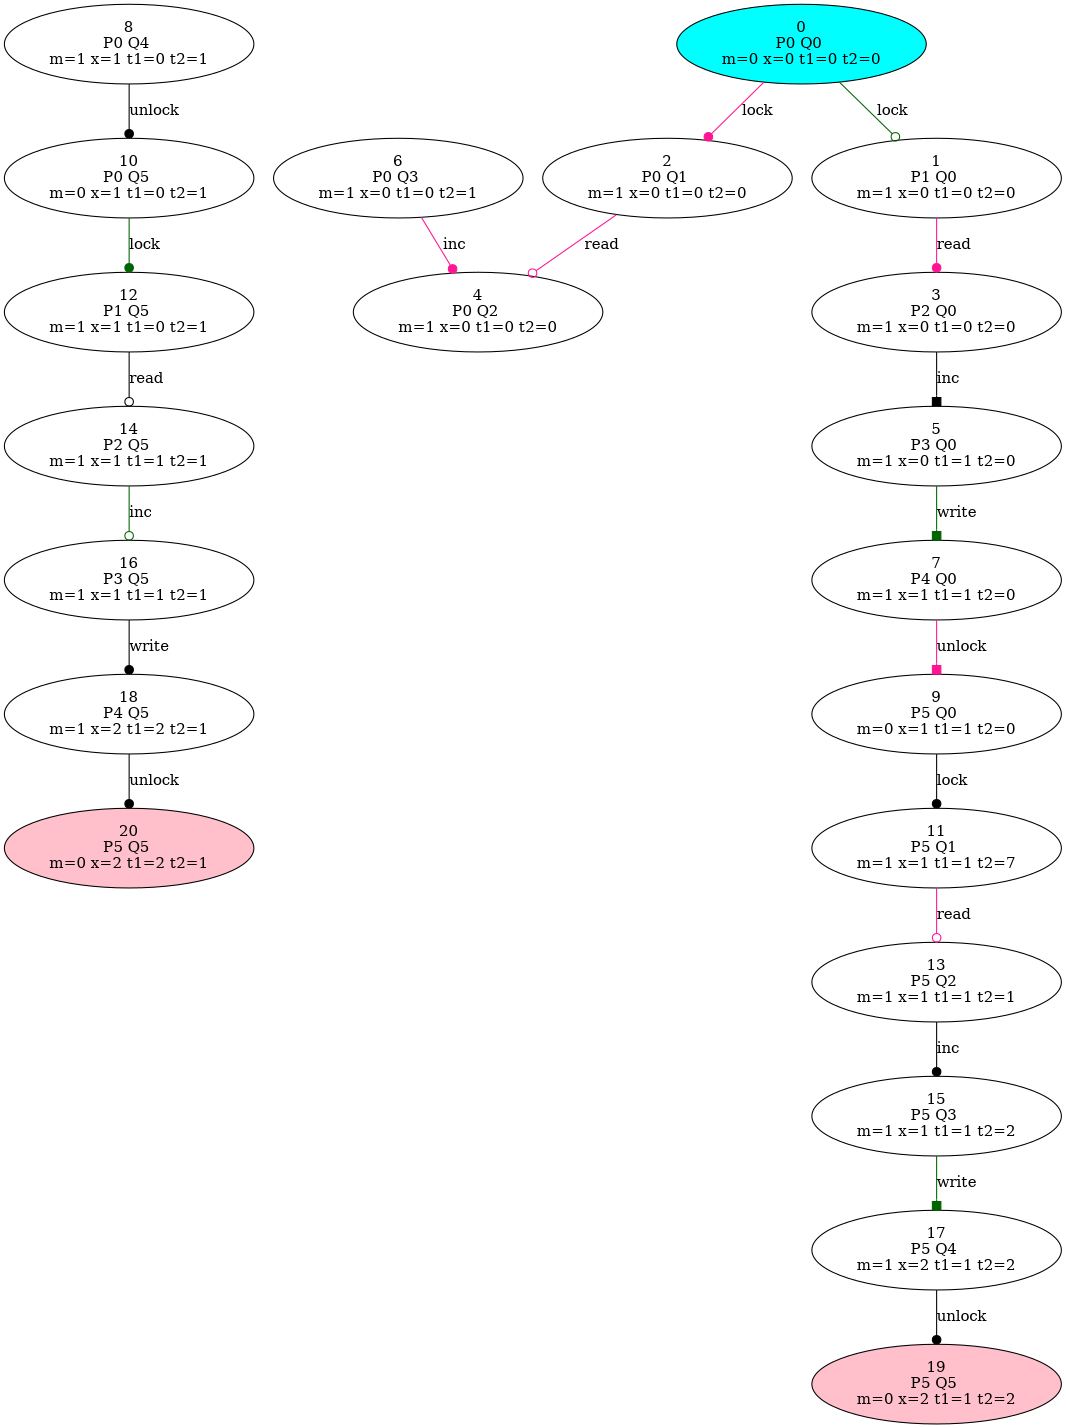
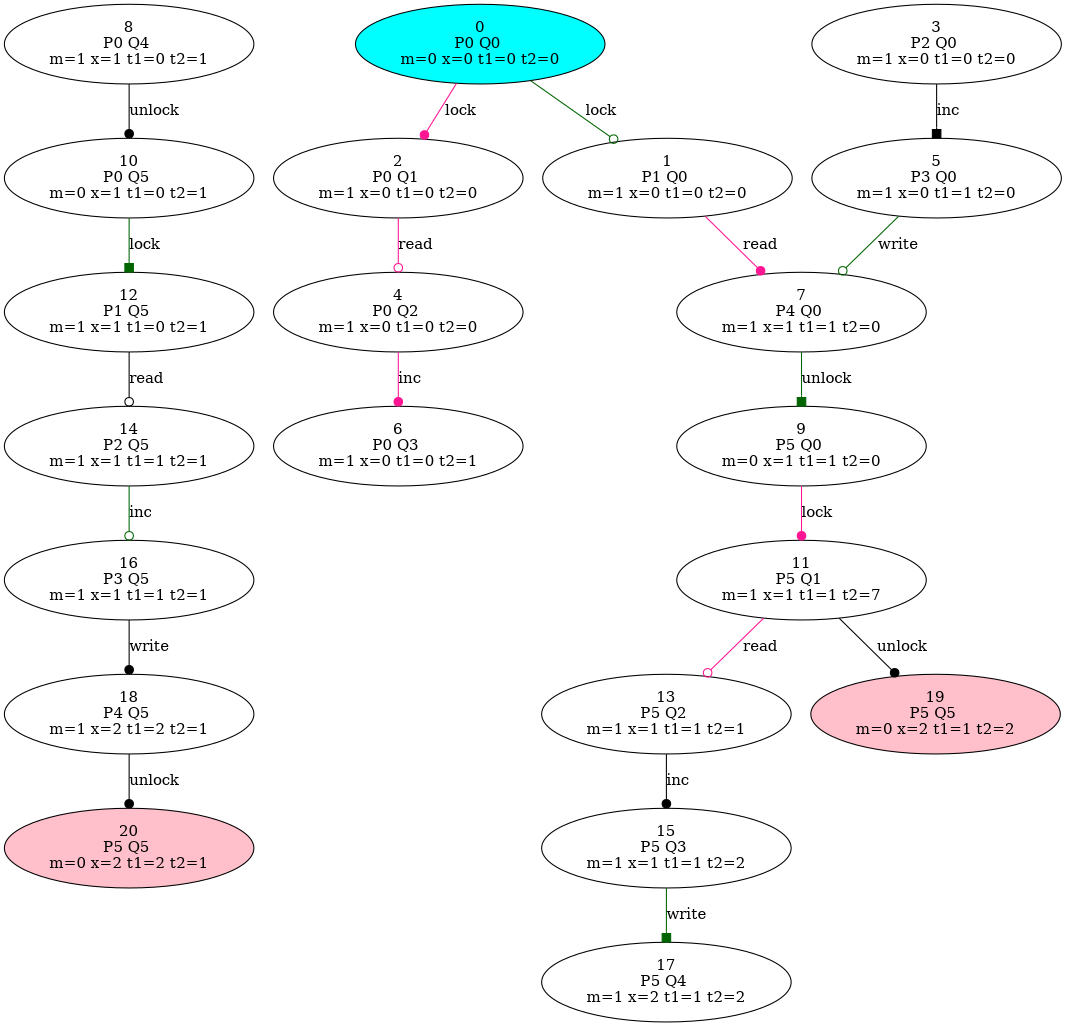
edge "10 P0 Q5 m=0 x=1 t1=0 t2=1" -> "12 P1 Q5 m=1 x=1 t1=0 t2=1": arrowhead dot -> box
edge "6 P0 Q3 m=1 x=0 t1=0 t2=1" -> "4 P0 Q2 m=1 x=0 t1=0 t2=0": reversed
edge "1 P1 Q0 m=1 x=0 t1=0 t2=0" -> "3 P2 Q0 m=1 x=0 t1=0 t2=0": now "1 P1 Q0 m=1 x=0 t1=0 t2=0" -> "7 P4 Q0 m=1 x=1 t1=1 t2=0"
edge "5 P3 Q0 m=1 x=0 t1=1 t2=0" -> "7 P4 Q0 m=1 x=1 t1=1 t2=0": arrowhead box -> odot
edge "7 P4 Q0 m=1 x=1 t1=1 t2=0" -> "9 P5 Q0 m=0 x=1 t1=1 t2=0": color deeppink -> darkgreen
edge "9 P5 Q0 m=0 x=1 t1=1 t2=0" -> "11 P5 Q1 m=1 x=1 t1=1 t2=7": color black -> deeppink
edge "17 P5 Q4 m=1 x=2 t1=1 t2=2" -> "19 P5 Q5 m=0 x=2 t1=1 t2=2": now "11 P5 Q1 m=1 x=1 t1=1 t2=7" -> "19 P5 Q5 m=0 x=2 t1=1 t2=2"
